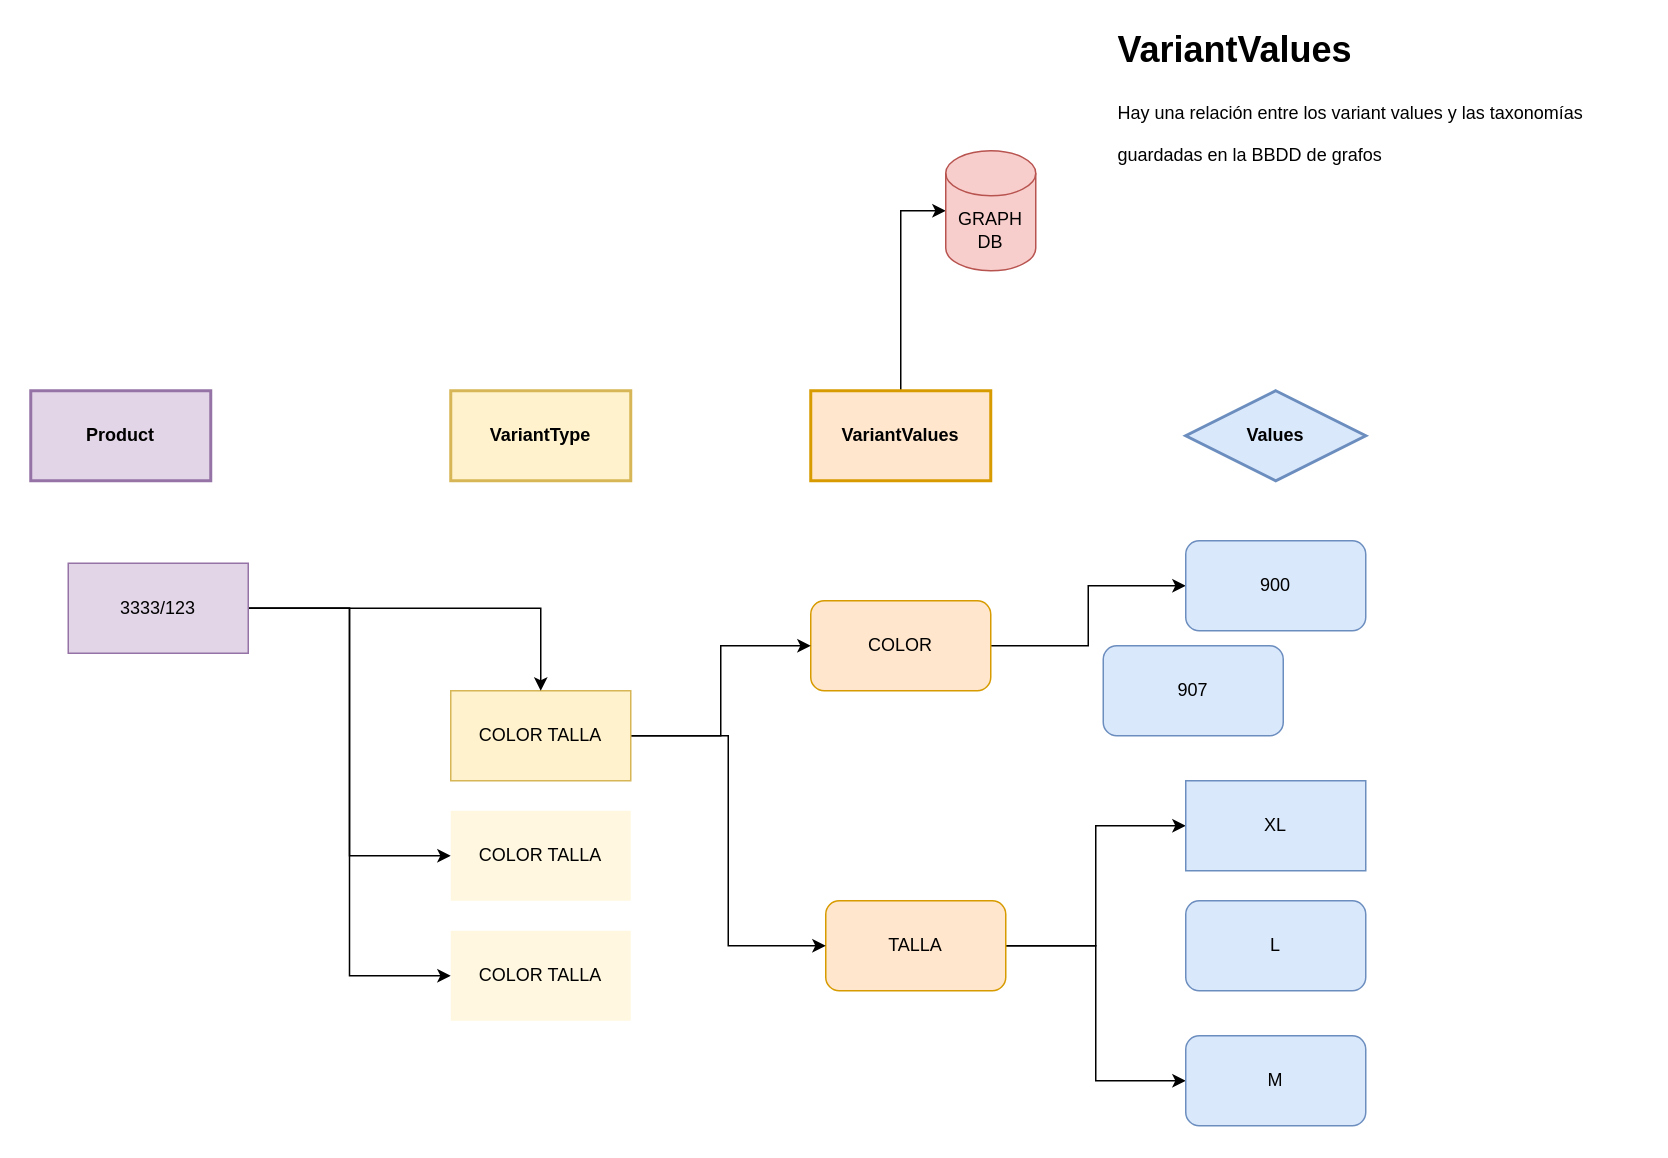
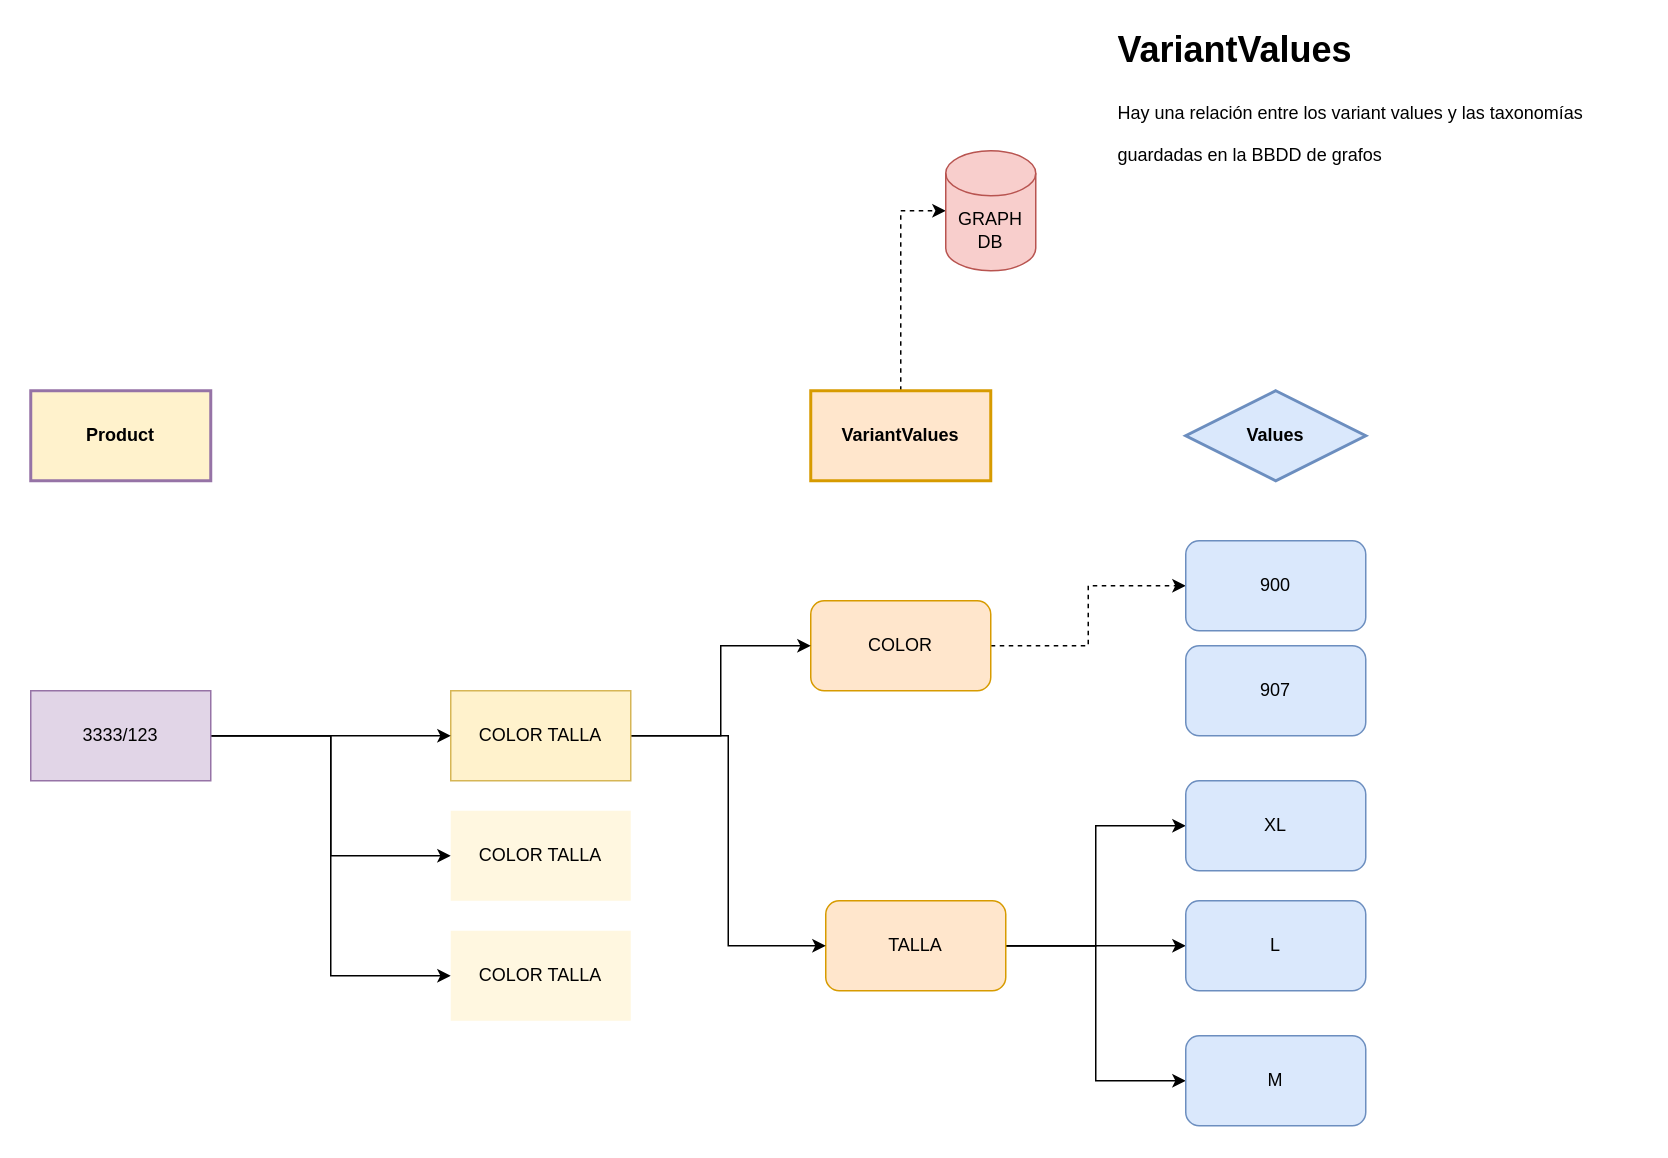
edge "VariantValues" -> "GRAPH DB": style solid -> dashed
node "Product": fillcolor #e1d5e7 -> #fff2cc
node "VariantType": removed
node "3333/123": moved (158, 608) -> (121, 736)
edge "COLOR" -> "900": style solid -> dashed
node "907": moved (1193, 691) -> (1276, 691)
node "XL": shape rectangle -> rounded rectangle
edge "TALLA" -> "L": added
